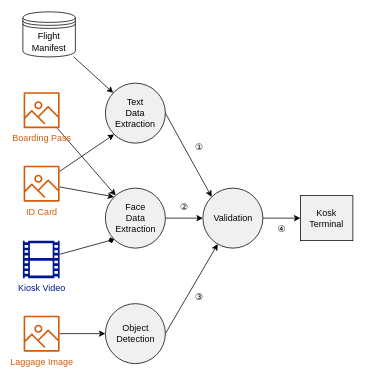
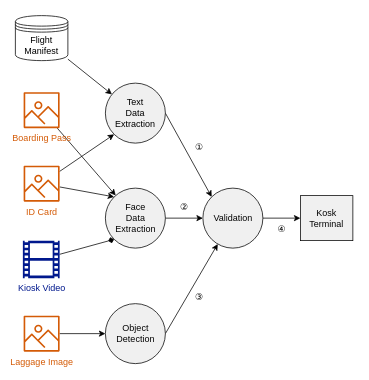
node "Flight Manifest": moved (49, 34) -> (42, 38)
